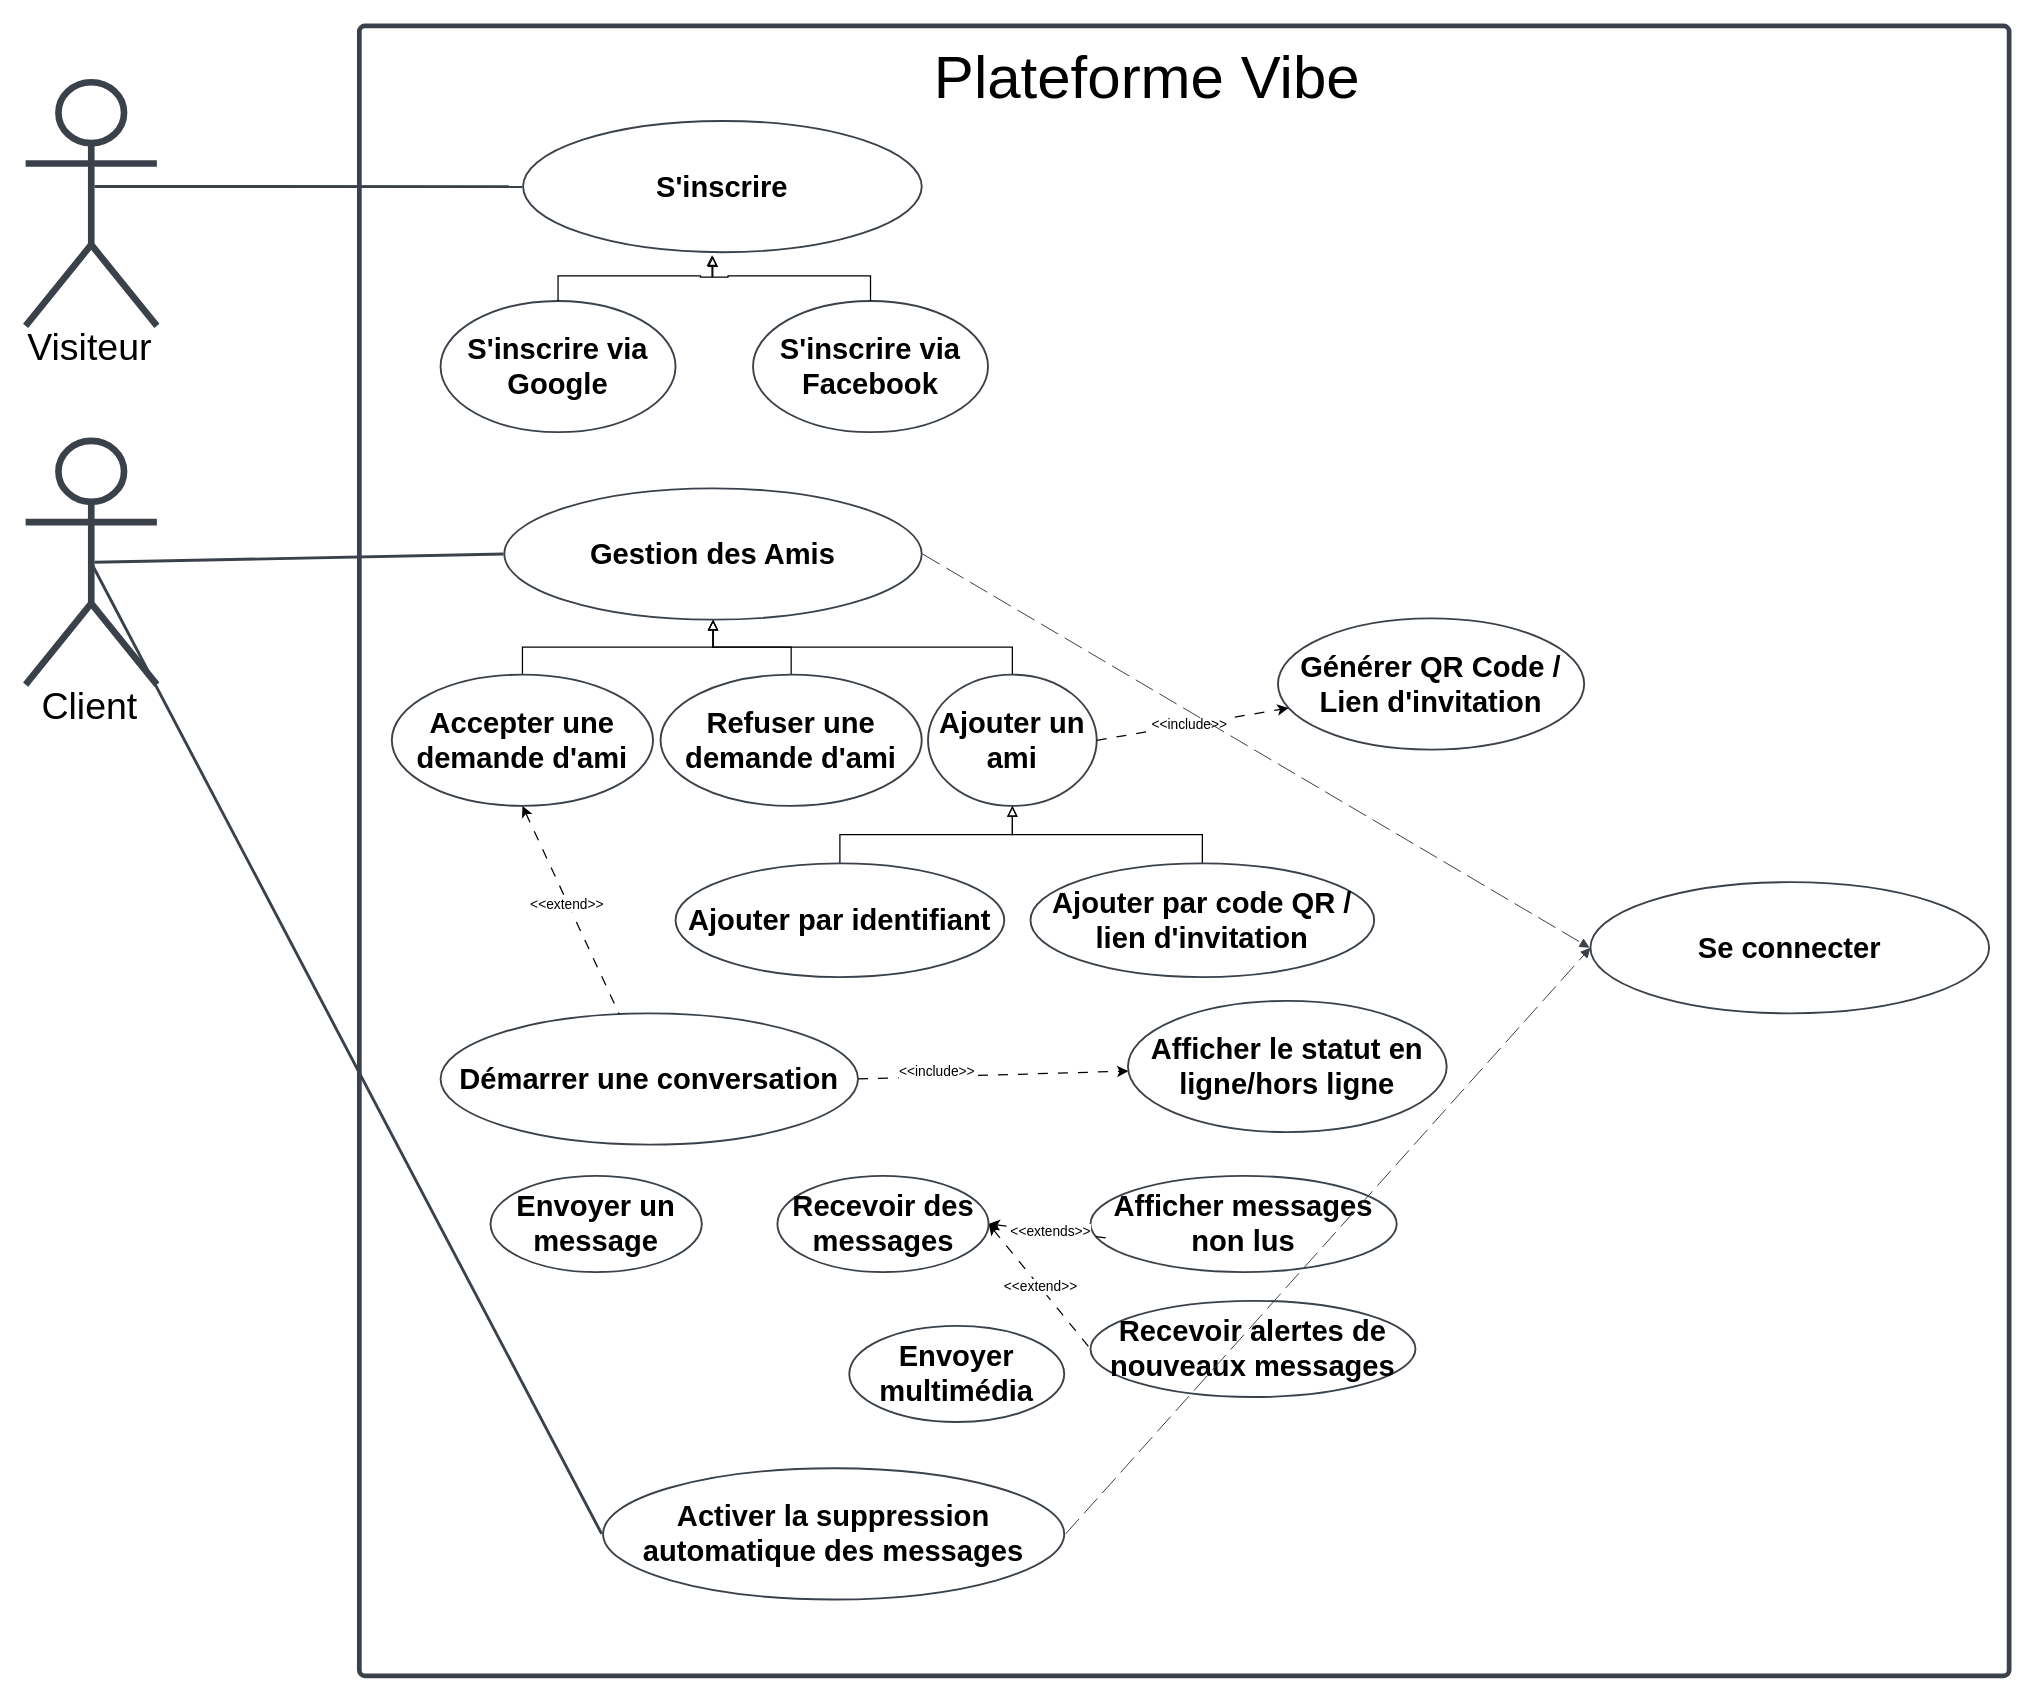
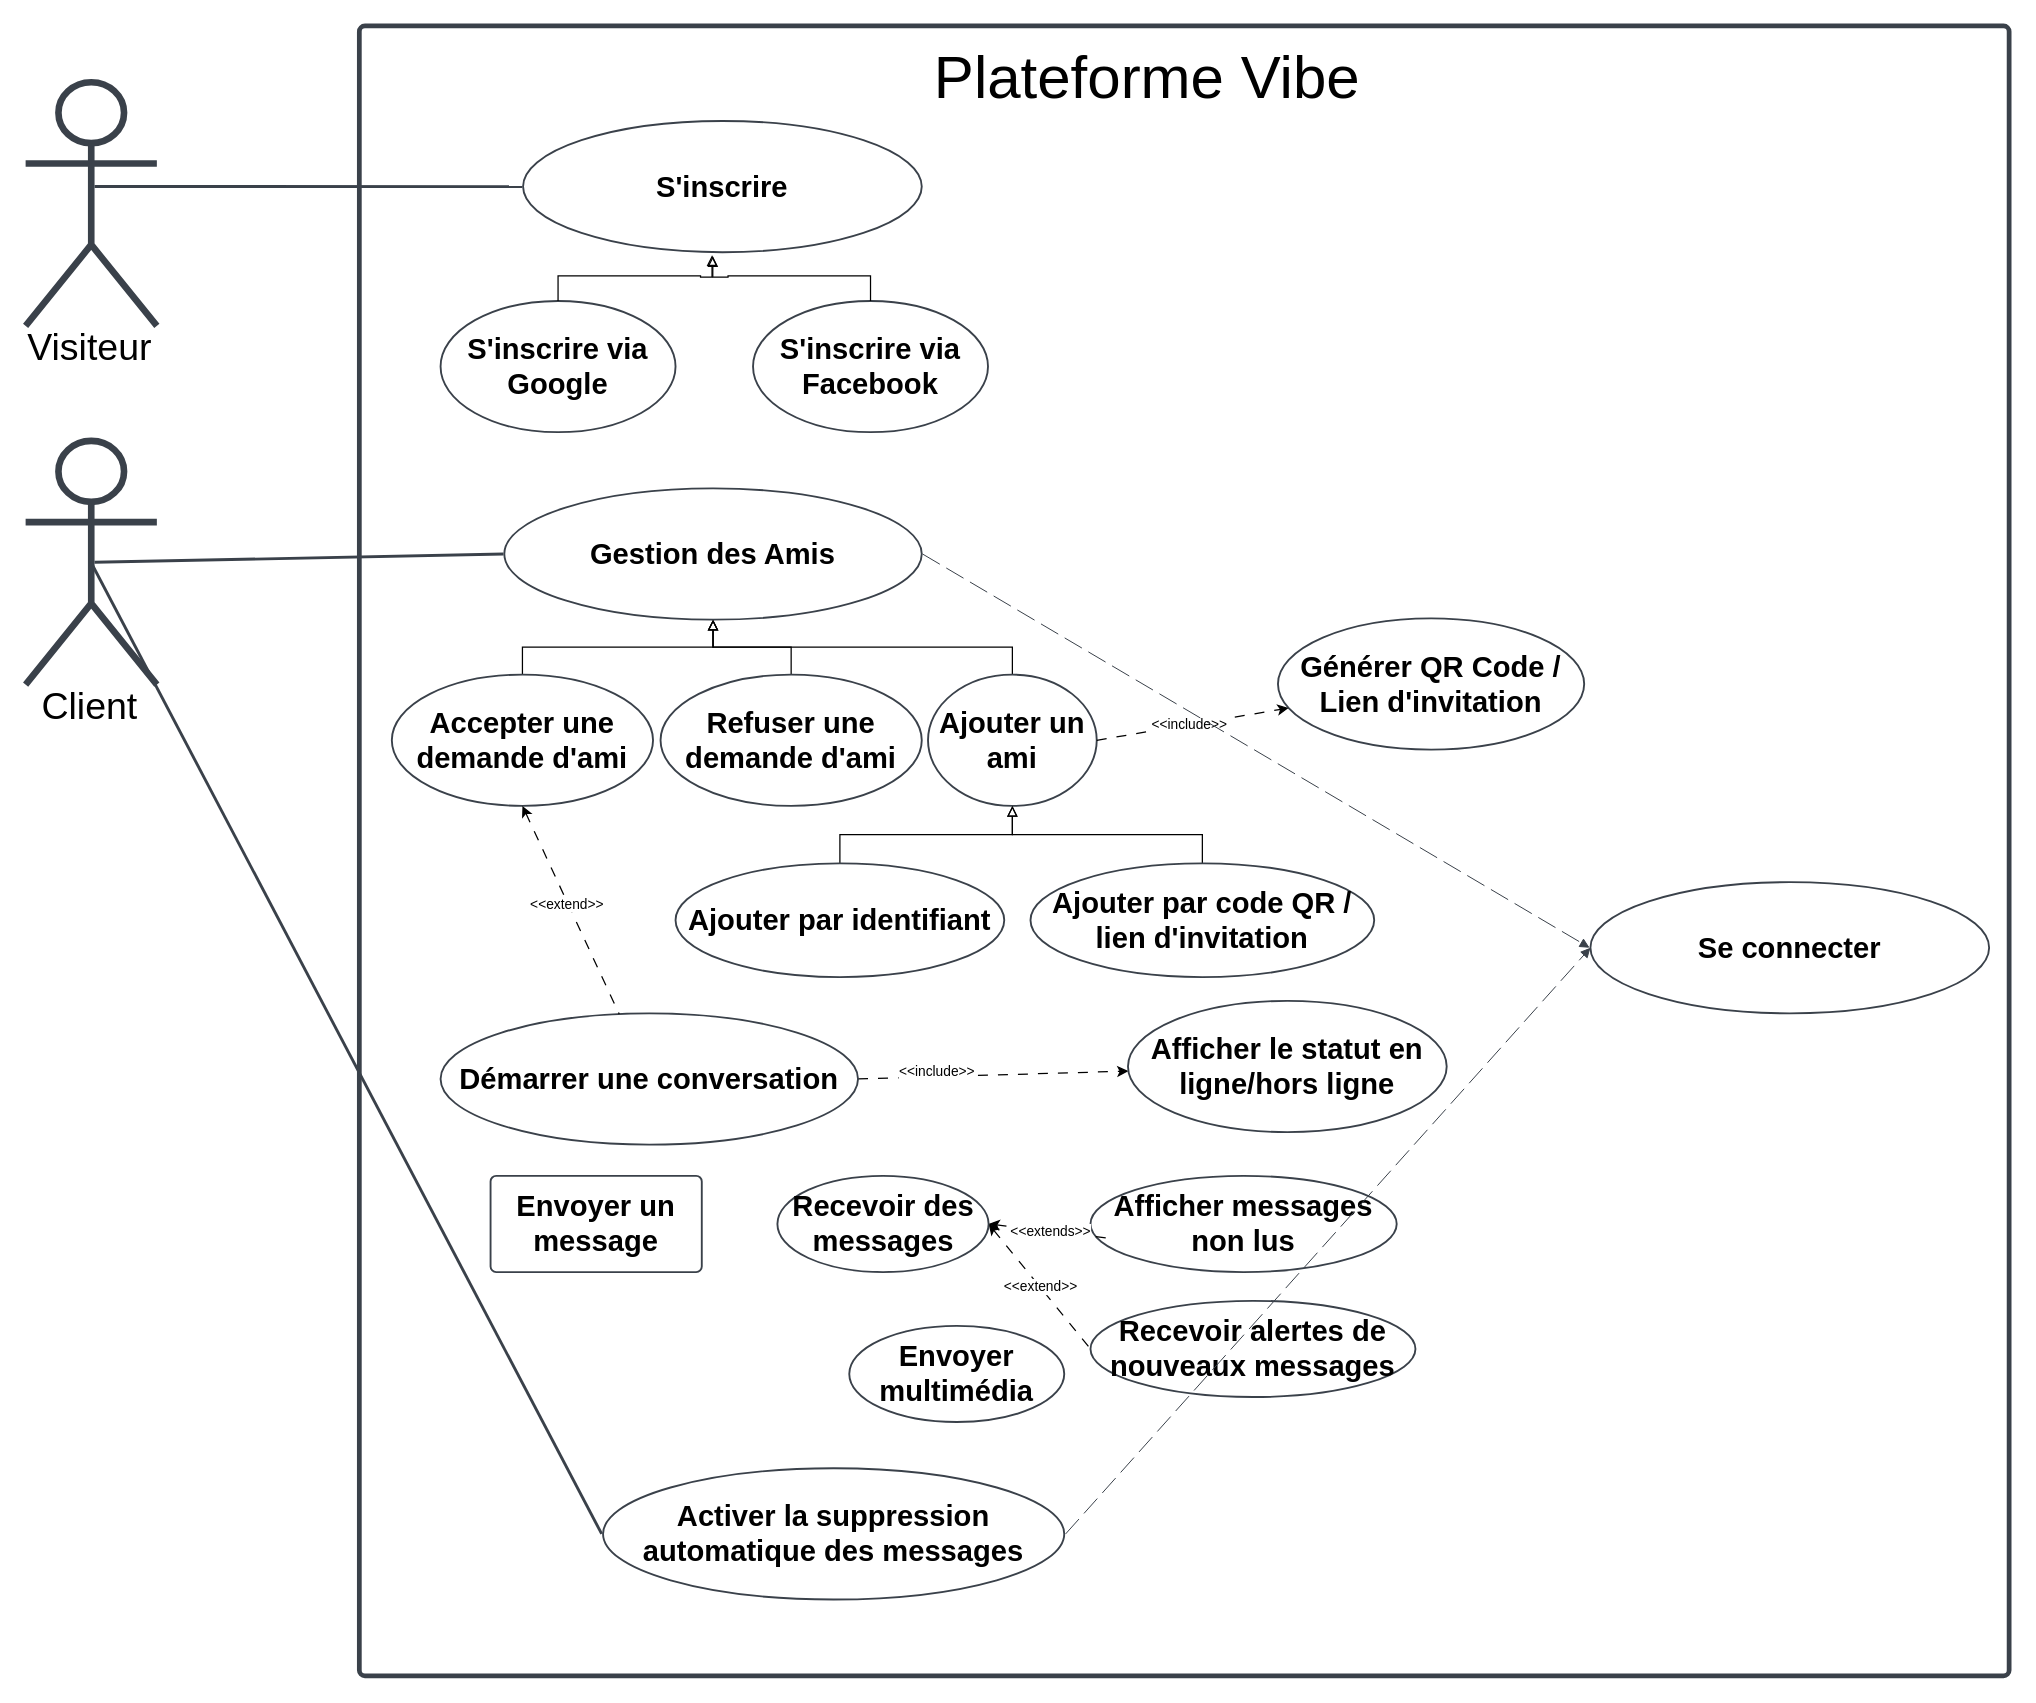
node "Envoyer un message": shape ellipse -> rounded rectangle
